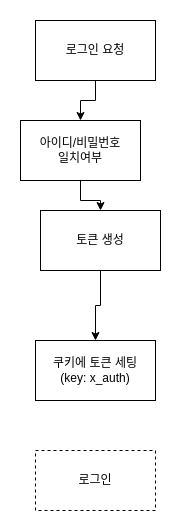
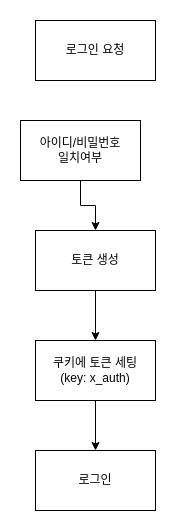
edge "로그인 요청" -> "아이디/비밀번호 일치여부": removed
node "토큰 생성": moved (101, 241) -> (96, 261)
edge "쿠키에 토큰 세팅 (key: x_auth)" -> "로그인": added
node "로그인": style dashed -> solid
